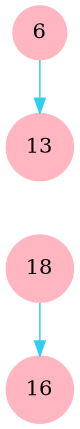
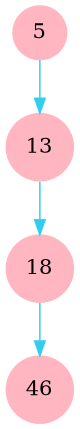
node "6": label "6" -> "5"
edge "13" -> "18": added
node "16": label "16" -> "46"
